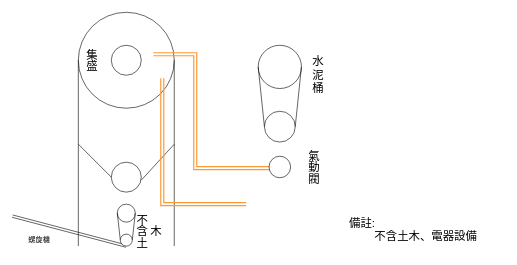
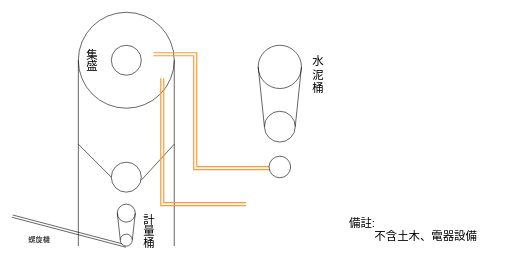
node "氣動閥": removed
node "不含土木": label "不含土木" -> "計量桶"
